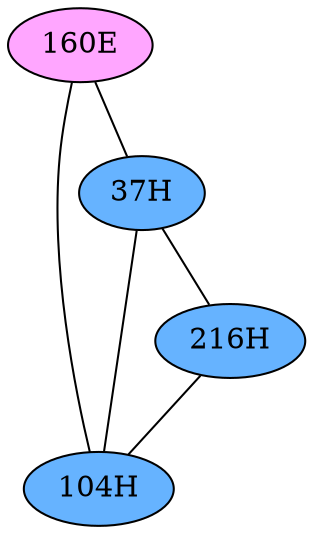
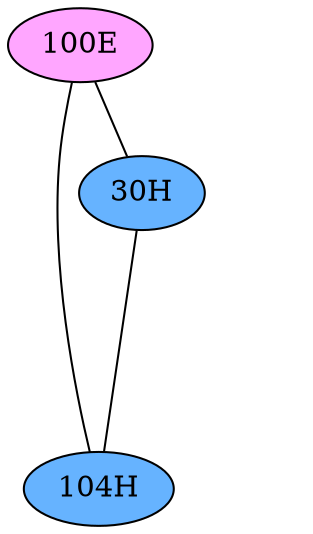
node "160E": label "160E" -> "100E"
node "37H": label "37H" -> "30H"
node "216H": removed
